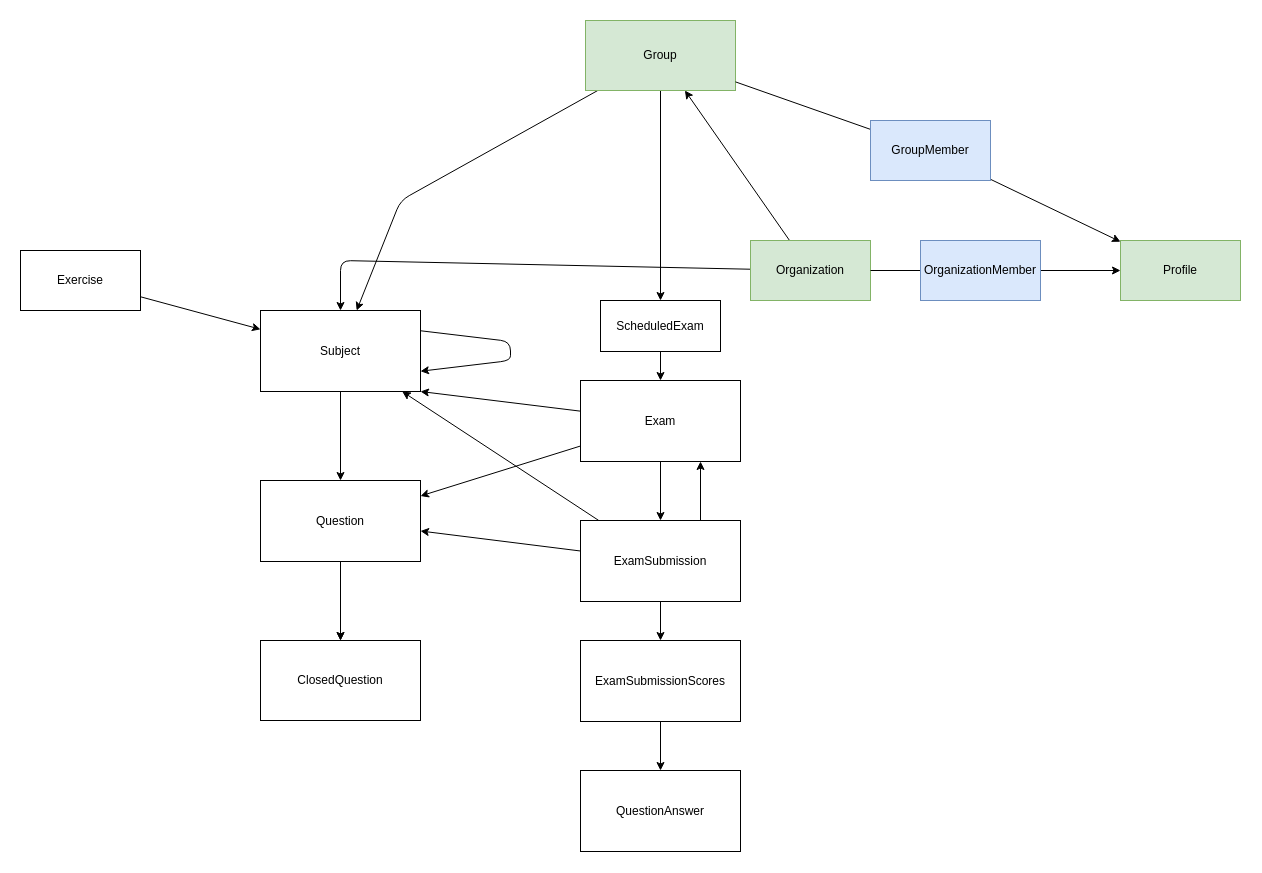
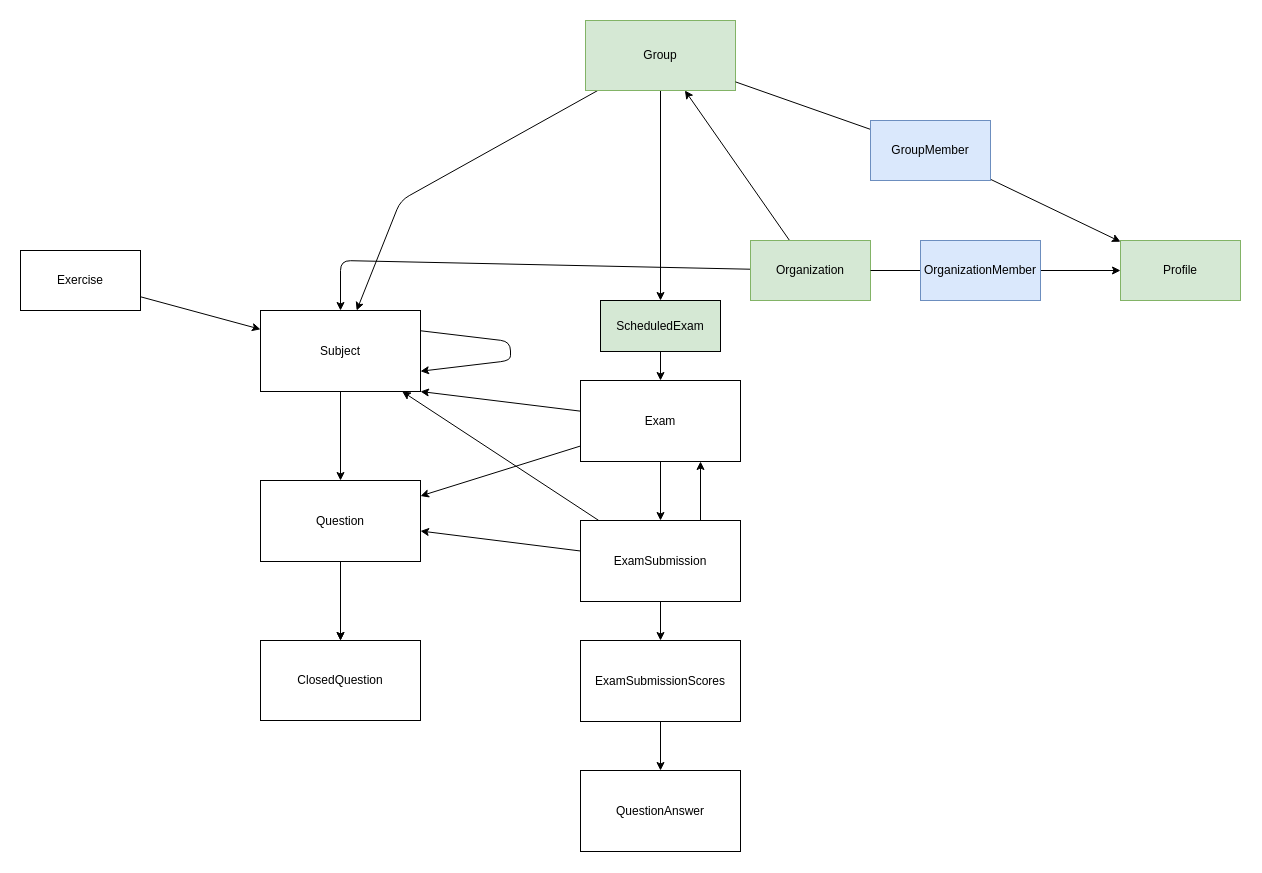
node "ScheduledExam": fillcolor #ffffff -> #d5e8d4
